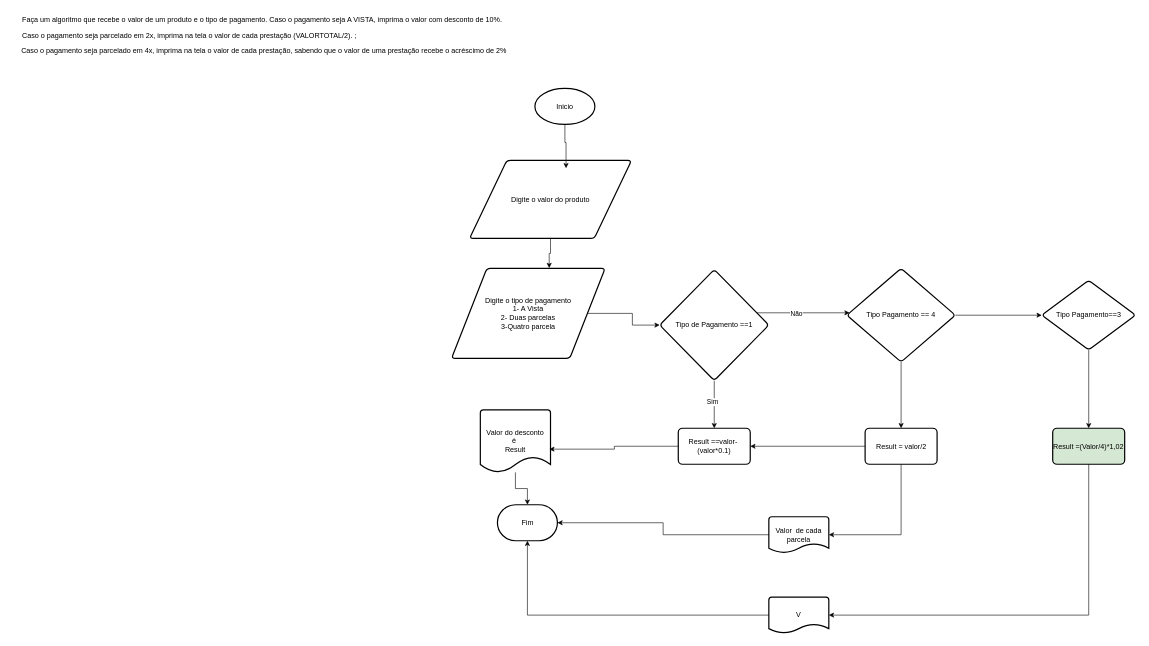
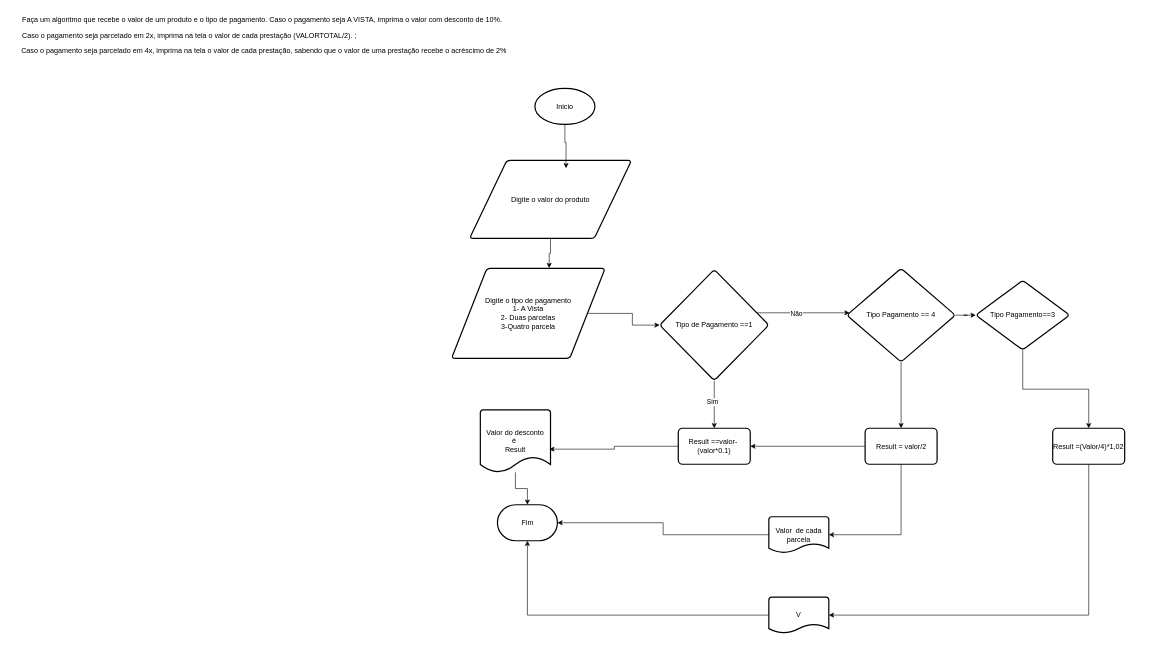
node "Tipo Pagamento==3": moved (1089, 315) -> (1023, 315)
node "Result =(Valor/4)*1,02": fillcolor #d5e8d4 -> #ffffff
